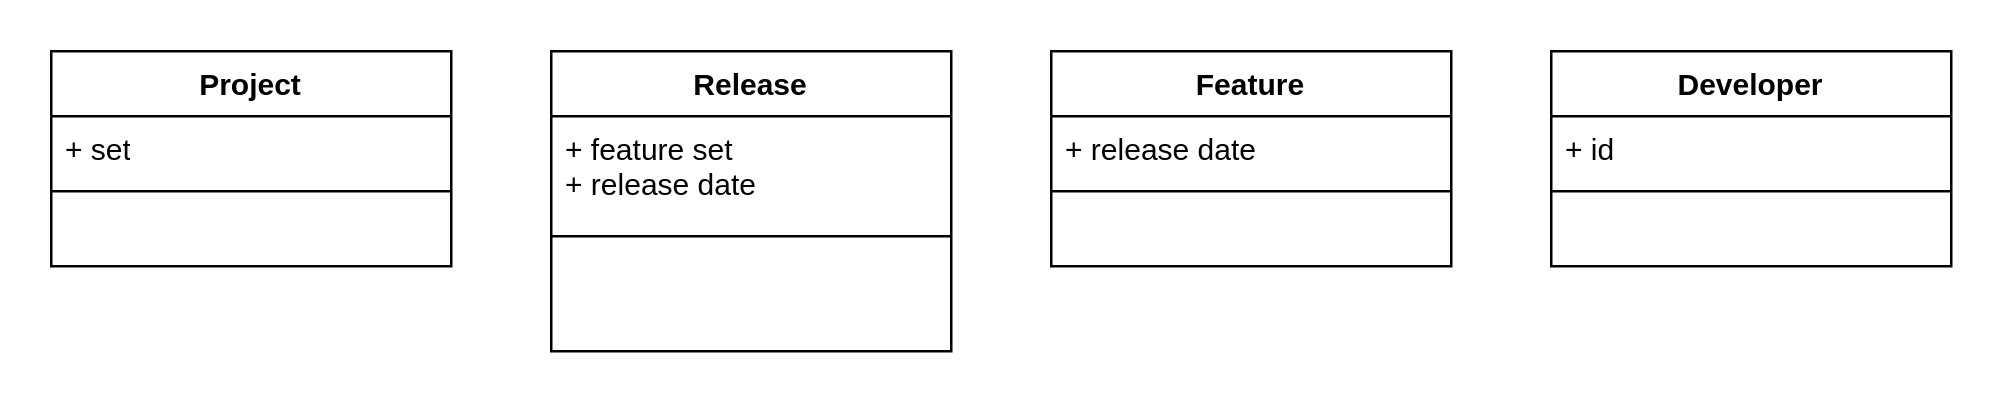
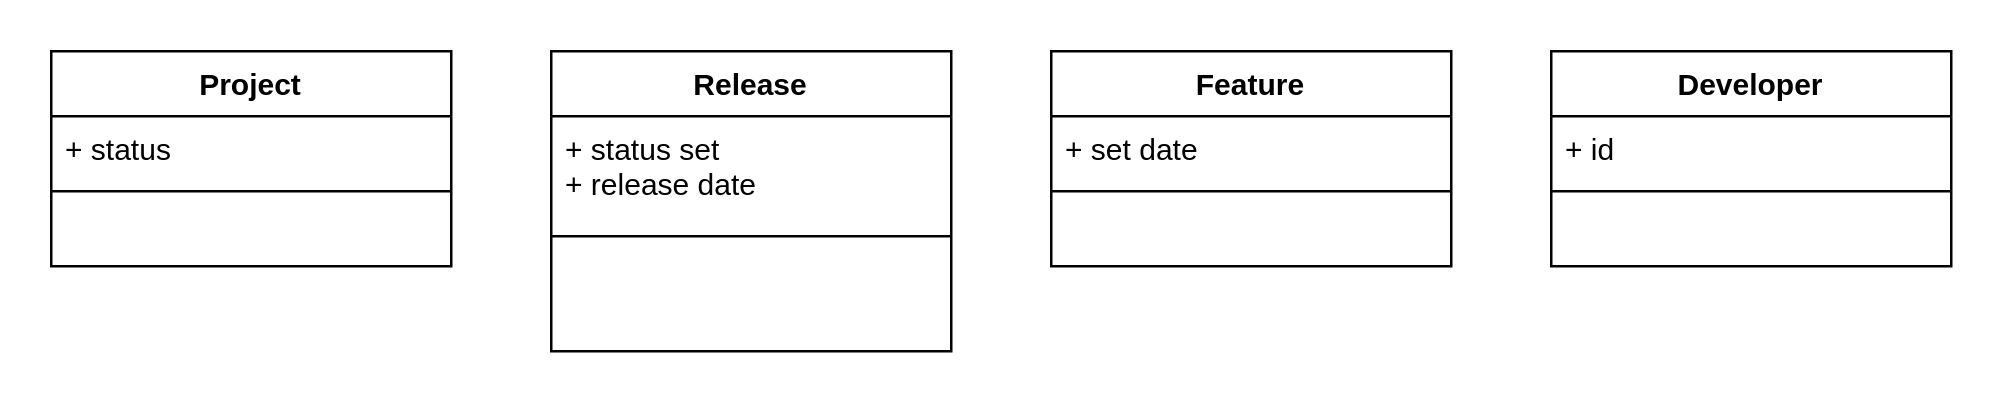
node "+ set": label "+ set" -> "+ status"
node "+ release date": label "+ release date" -> "+ set date"
node "+ feature set + release date": label "+ feature set + release date" -> "+ status set + release date"
